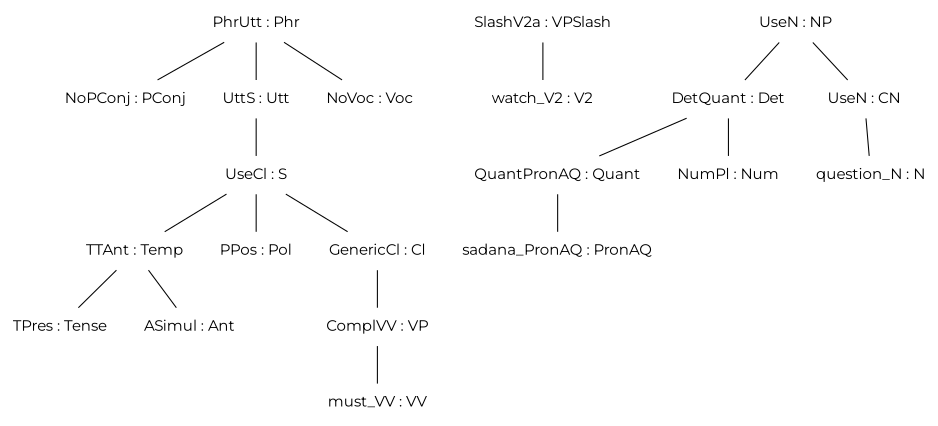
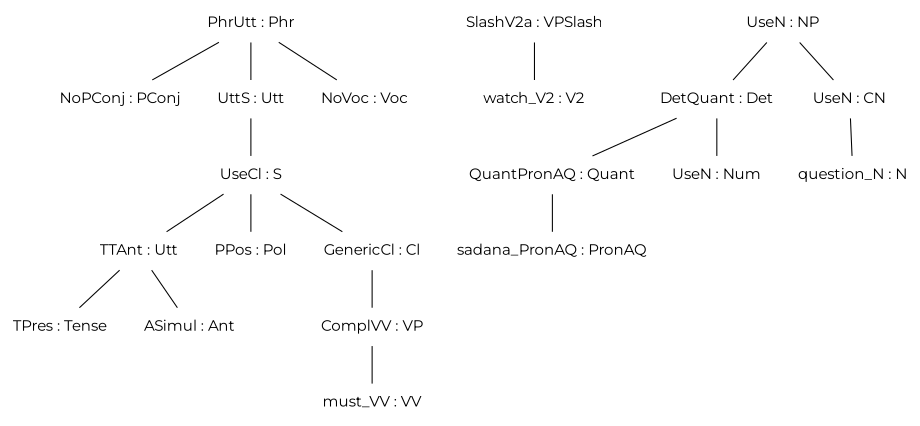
node "NumPl : Num": label "NumPl : Num" -> "UseN : Num"
node "TTAnt : Temp": label "TTAnt : Temp" -> "TTAnt : Utt"
